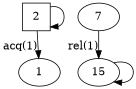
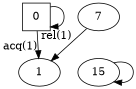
node "2": label "2" -> "0"
edge "7" -> "15": now "7" -> "1"
